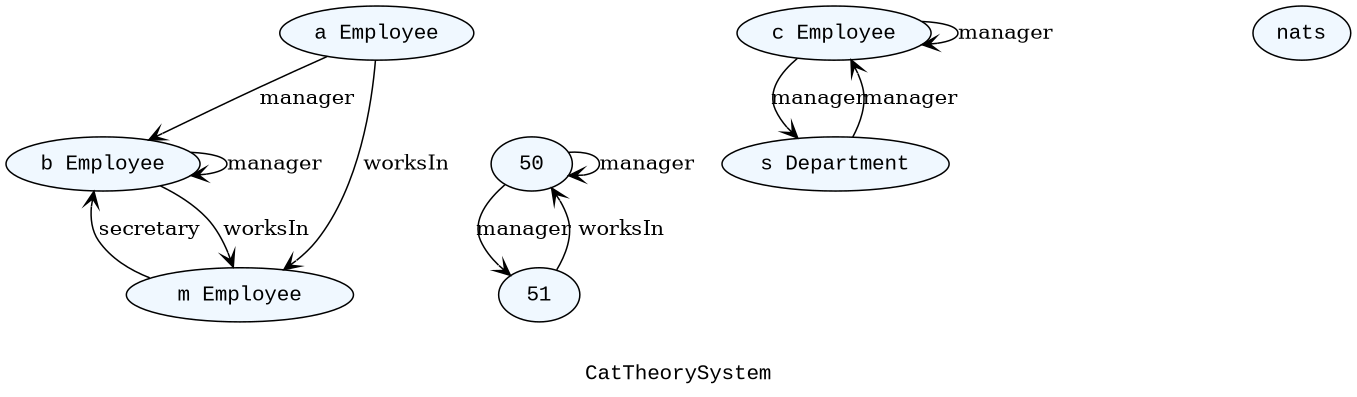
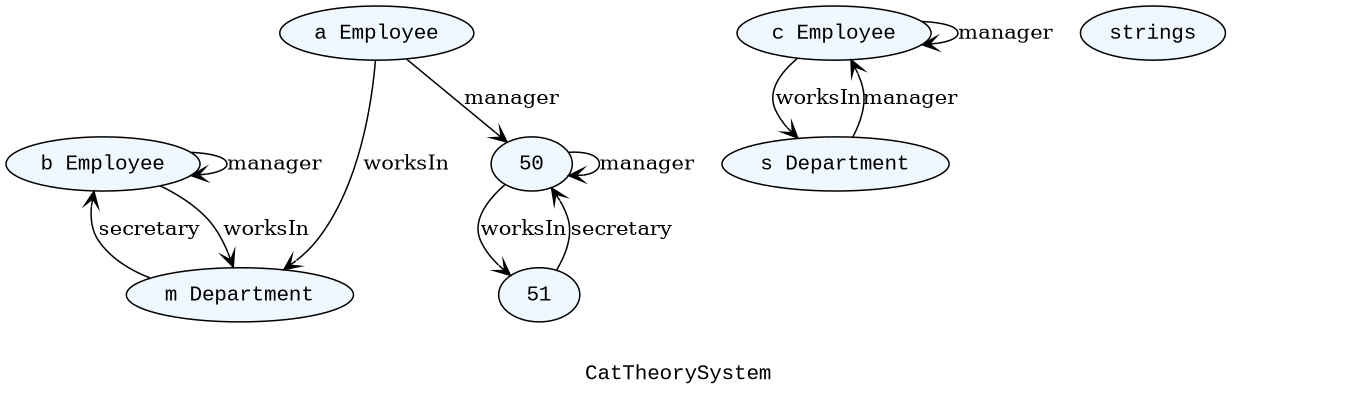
node "strings": added
node "nats": removed
edge "a Employee" -> "b Employee": now "a Employee" -> "50"
edge "c Employee" -> "s Department": label "manager" -> "worksIn"
edge "50" -> "51": label "manager" -> "worksIn"
edge "51" -> "50": label "worksIn" -> "secretary"
node "m Employee": label "m Employee" -> "m Department"
